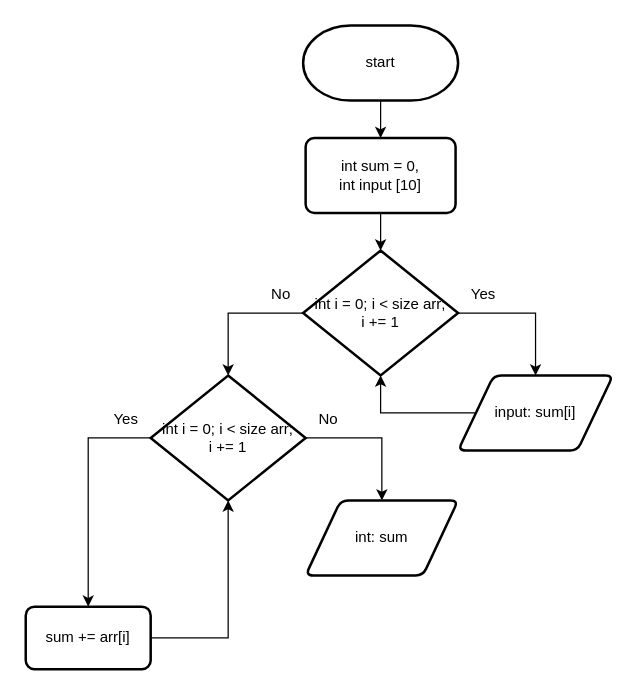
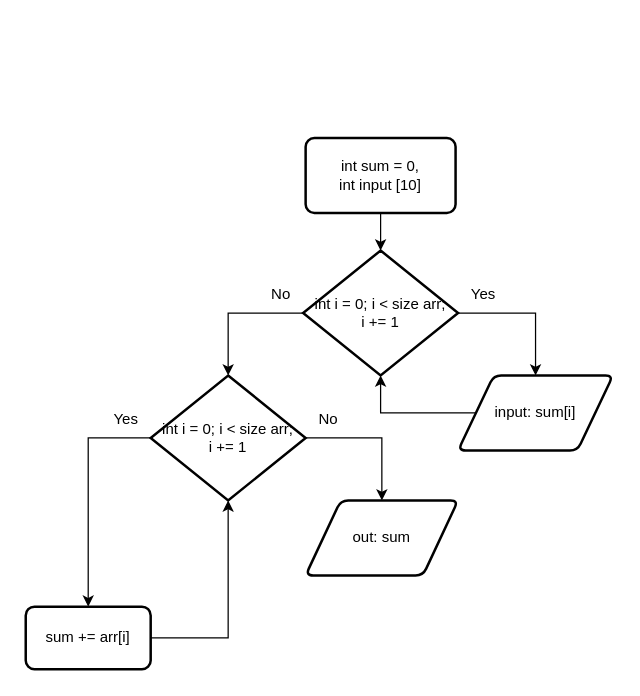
node "start": removed
edge "start" -> "int sum = 0, int input [10]": removed
node "int: sum": label "int: sum" -> "out: sum"
